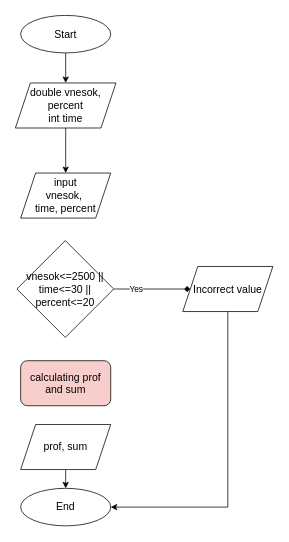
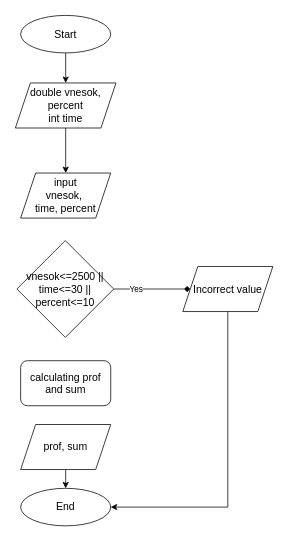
node "vnesok<=2500 || time<=30 || percent<=20": label "vnesok<=2500 || time<=30 || percent<=20" -> "vnesok<=2500 || time<=30 || percent<=10"
node "calculating prof and sum": fillcolor #f8cecc -> #ffffff
